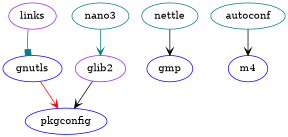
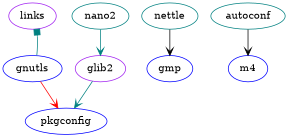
node "nano3": label "nano3" -> "nano2"
edge "links" -> "gnutls": reversed
edge "glib2" -> "pkgconfig": color black -> teal
